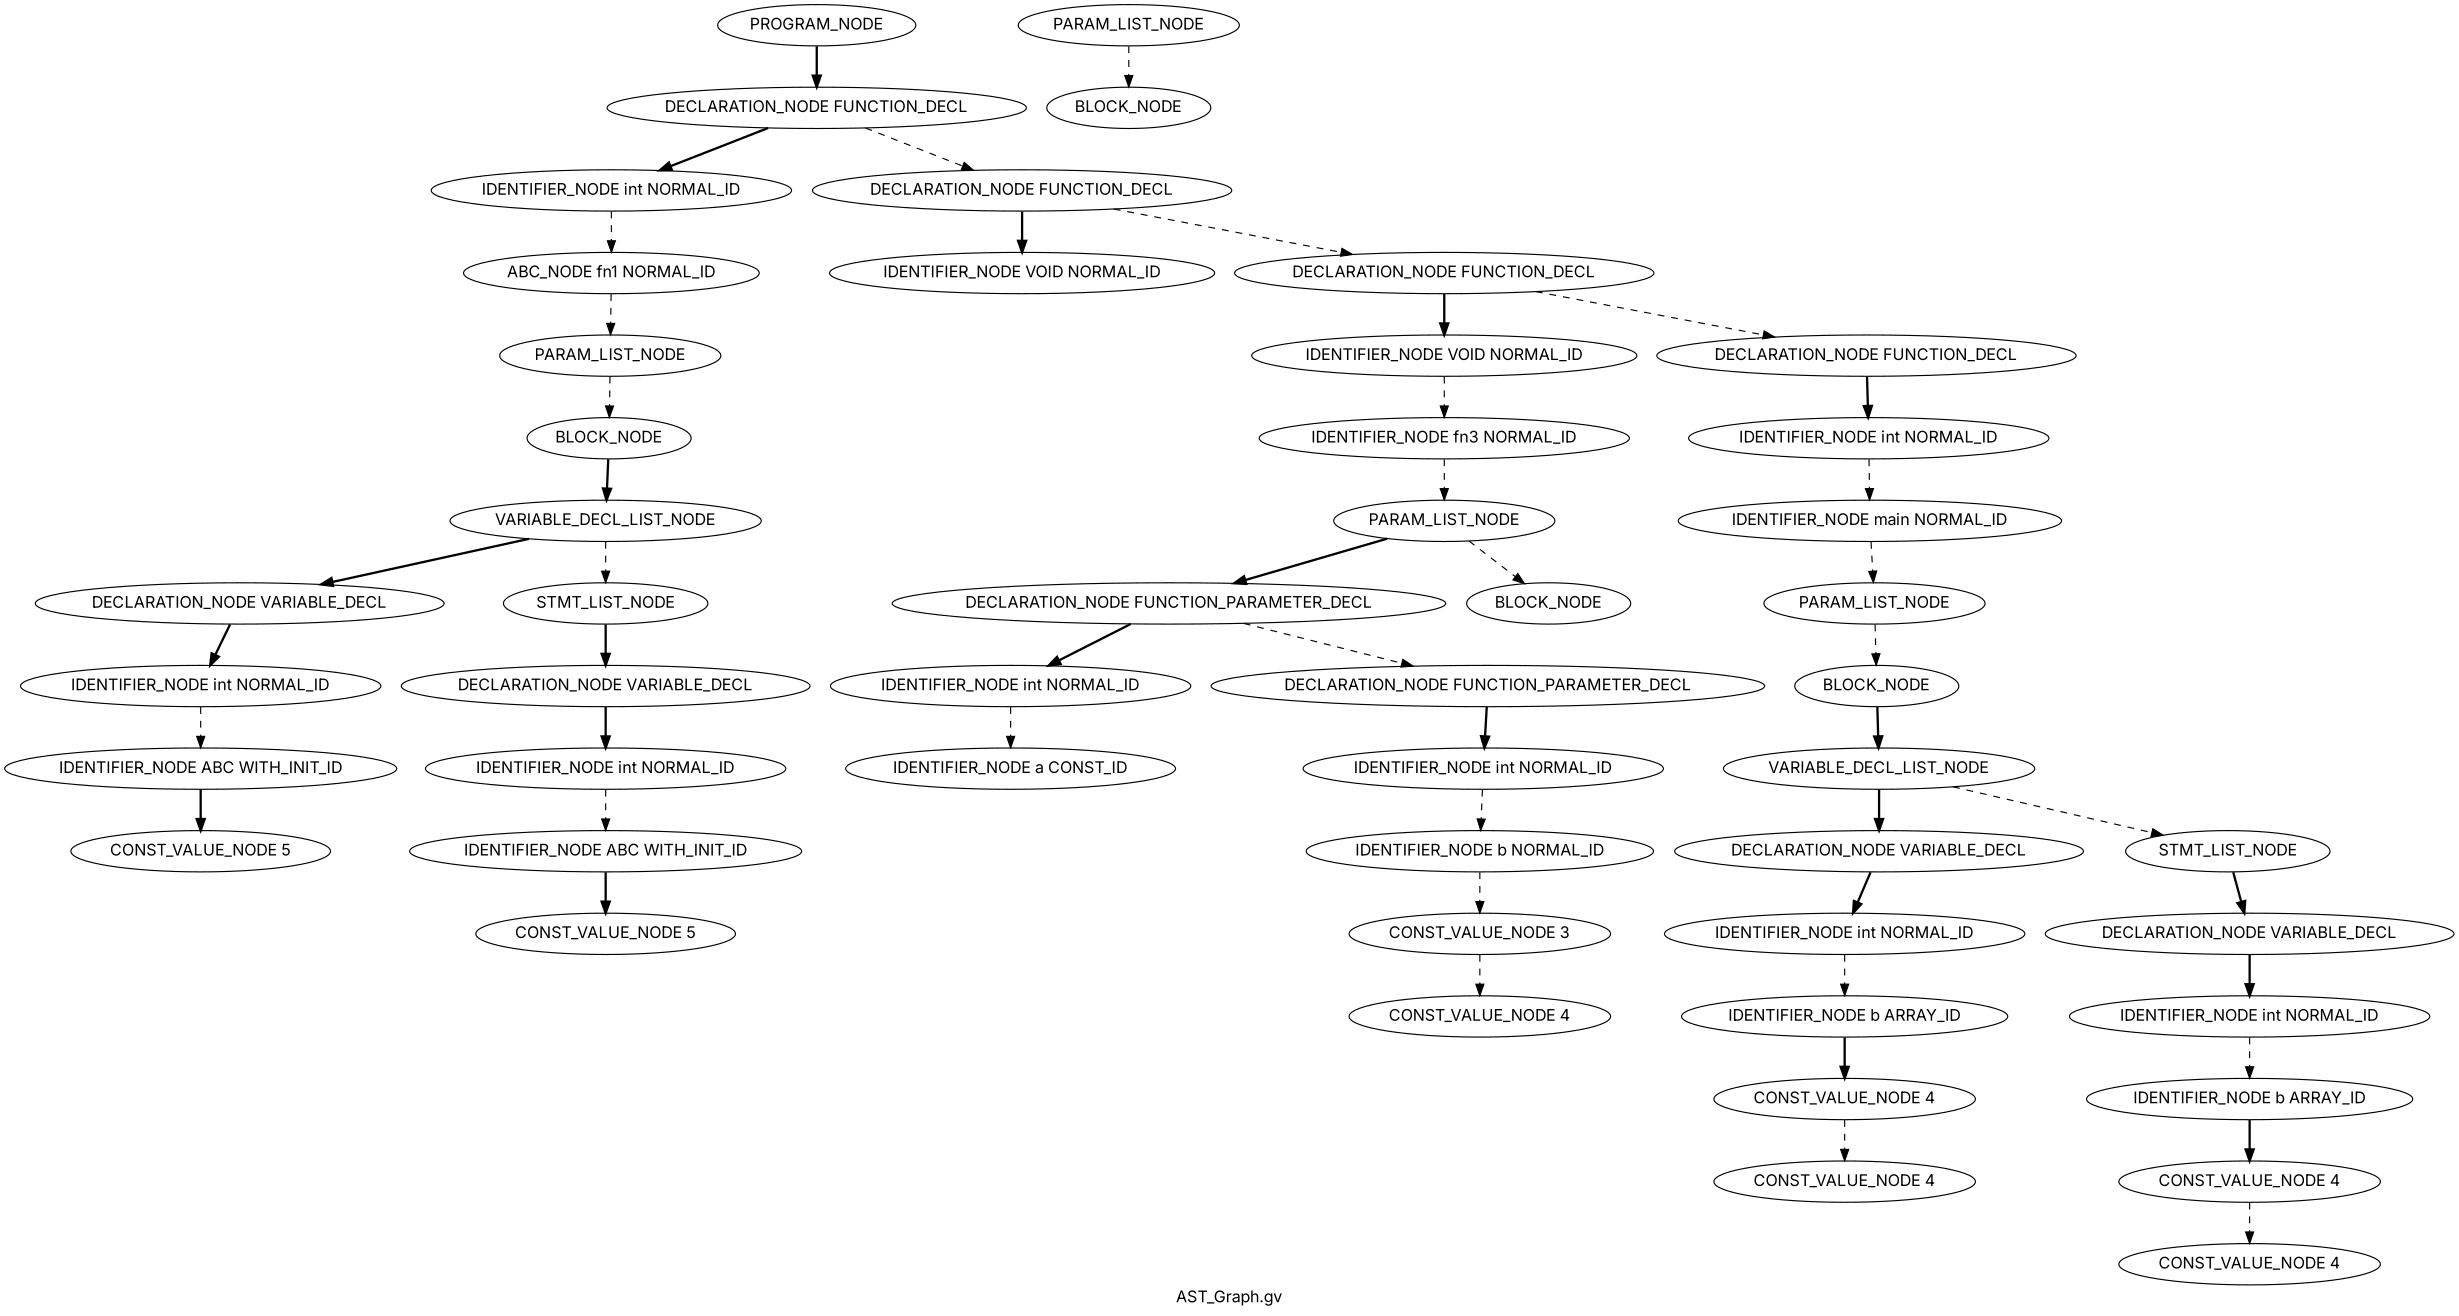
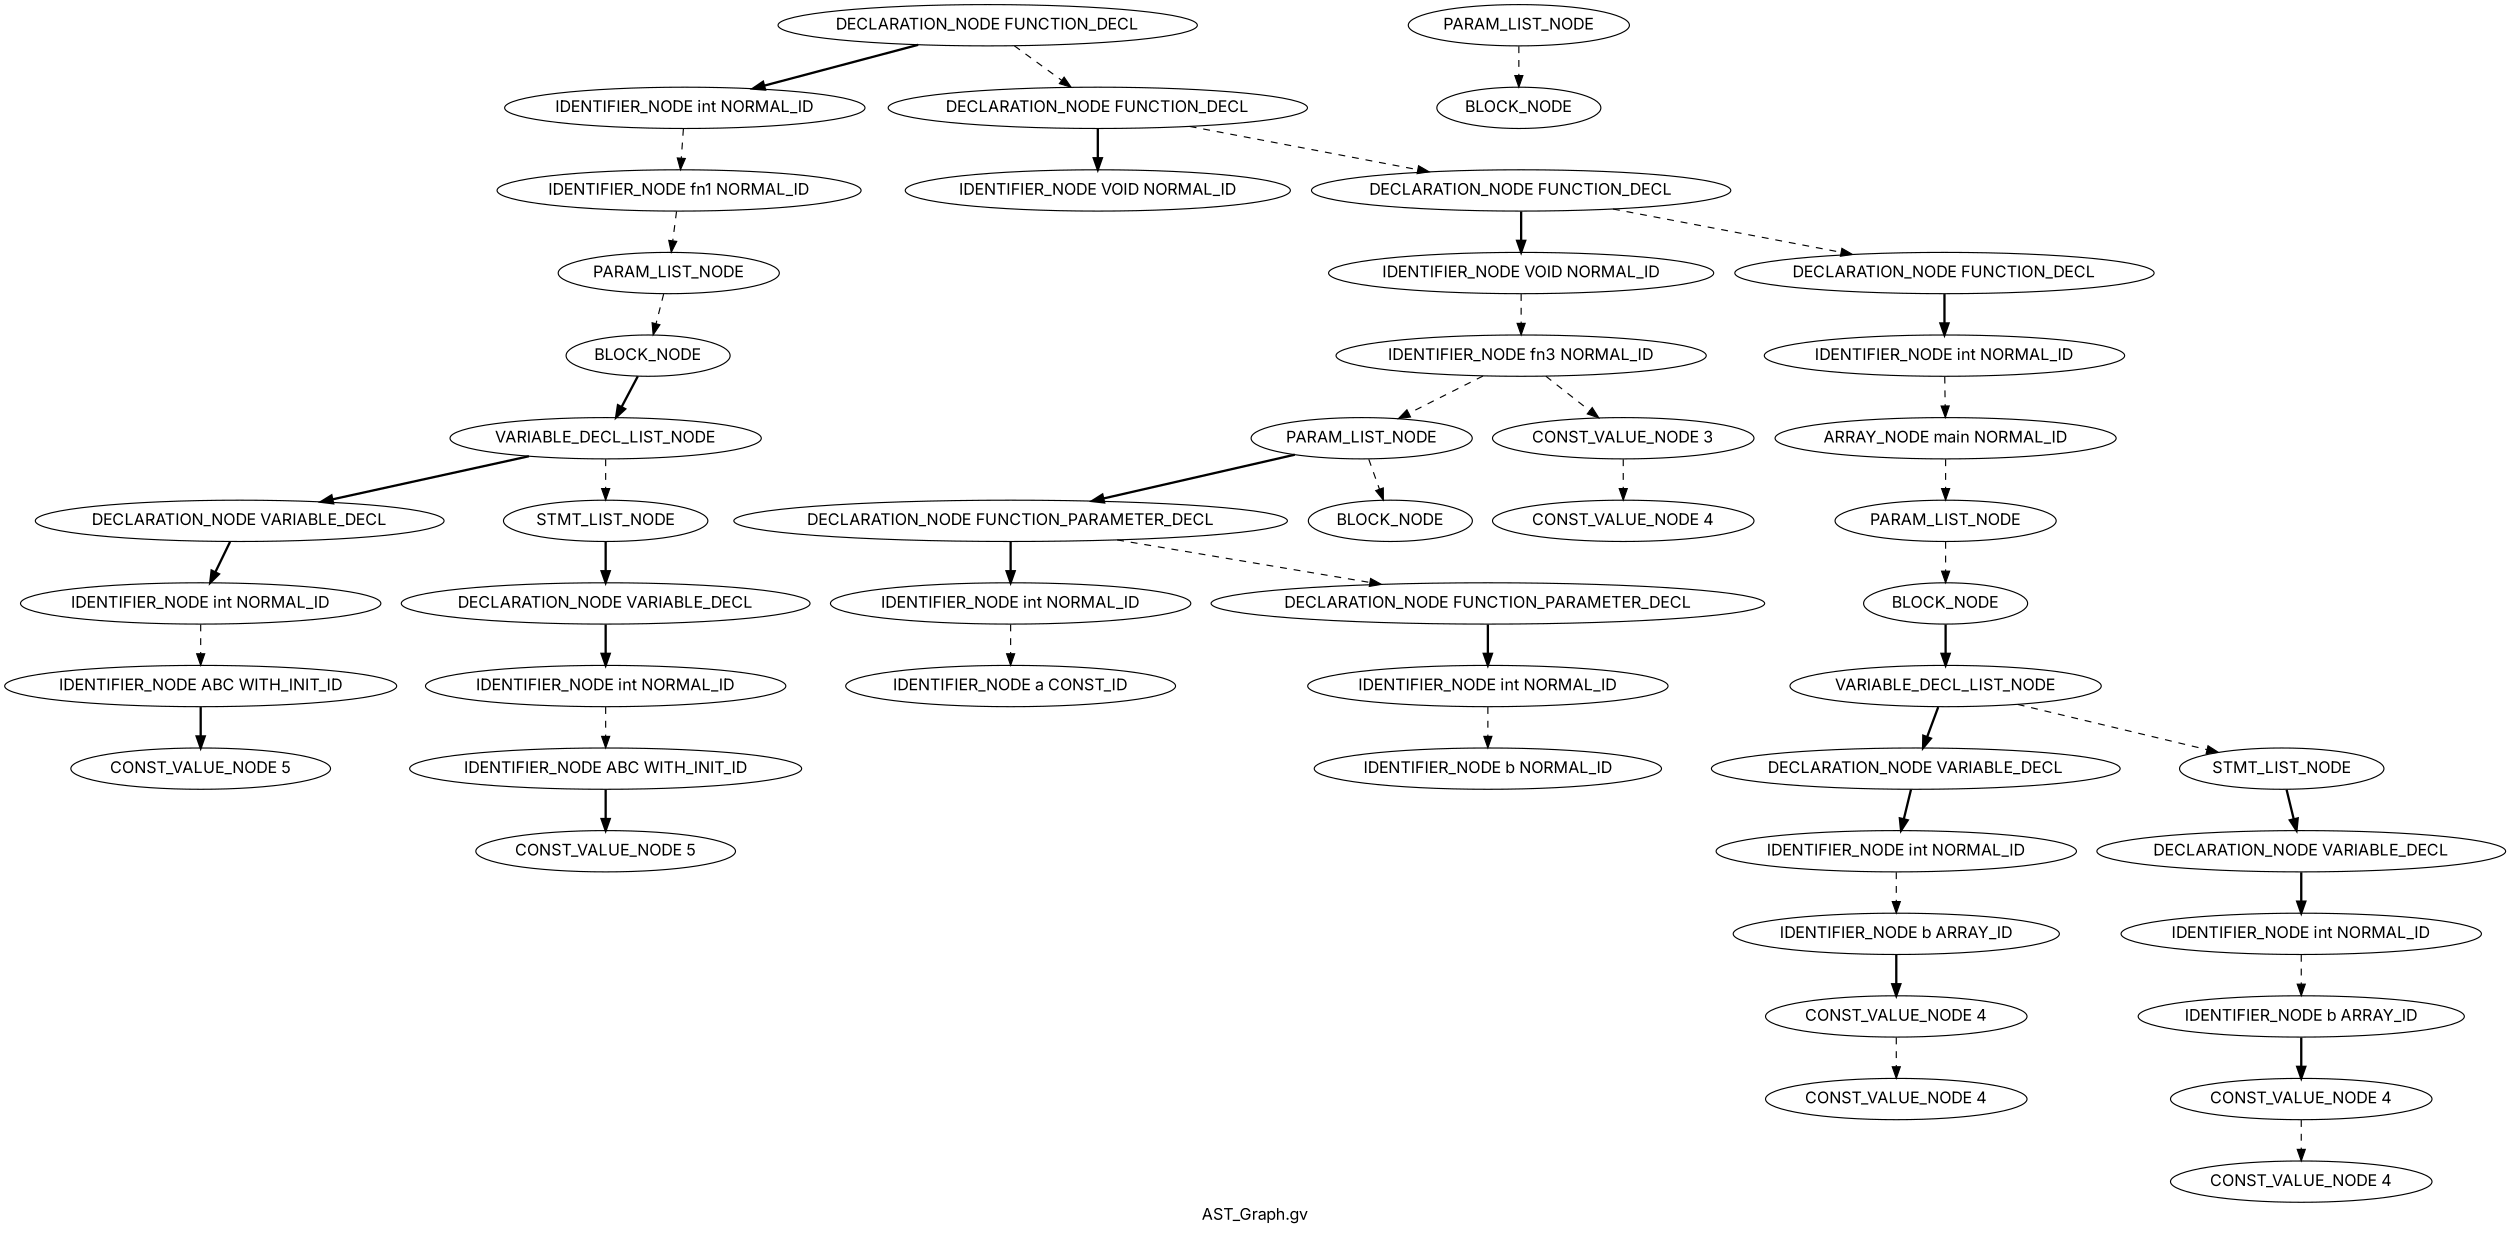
node "PROGRAM_NODE": removed
node "ABC_NODE fn1 NORMAL_ID": label "ABC_NODE fn1 NORMAL_ID" -> "IDENTIFIER_NODE fn1 NORMAL_ID"
node "IDENTIFIER_NODE main NORMAL_ID": label "IDENTIFIER_NODE main NORMAL_ID" -> "ARRAY_NODE main NORMAL_ID"
edge "IDENTIFIER_NODE b NORMAL_ID" -> "CONST_VALUE_NODE 3": now "IDENTIFIER_NODE fn3 NORMAL_ID" -> "CONST_VALUE_NODE 3"
